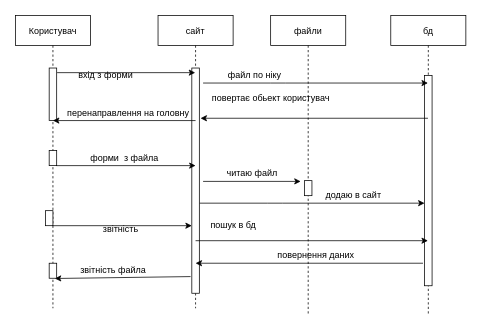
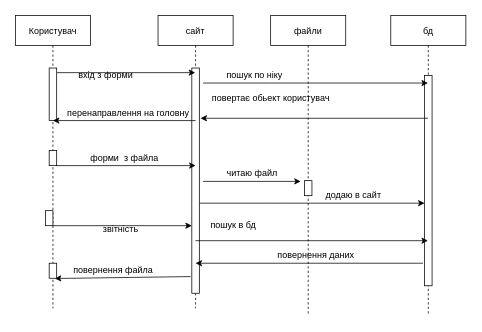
node "файл по ніку": label "файл по ніку" -> "пошук по ніку"
node "звітність файла": label "звітність файла" -> "повернення файла"
